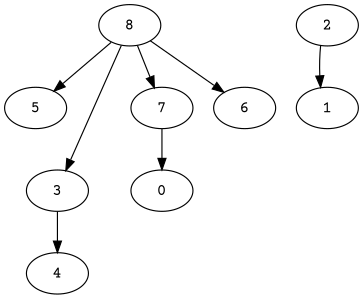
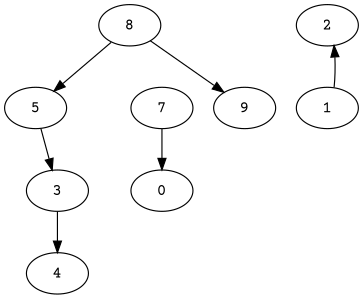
edge "8" -> "7": removed
edge "2" -> "1": reversed
edge "8" -> "3": now "5" -> "3"
node "6": label "6" -> "9"
